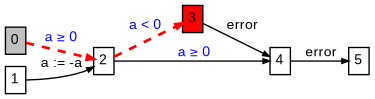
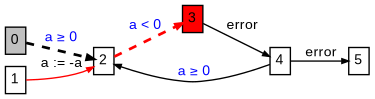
edge "0" -> "2": color #ff0000 -> black
edge "2" -> "4": reversed
edge "1" -> "2": color black -> #ff0000
